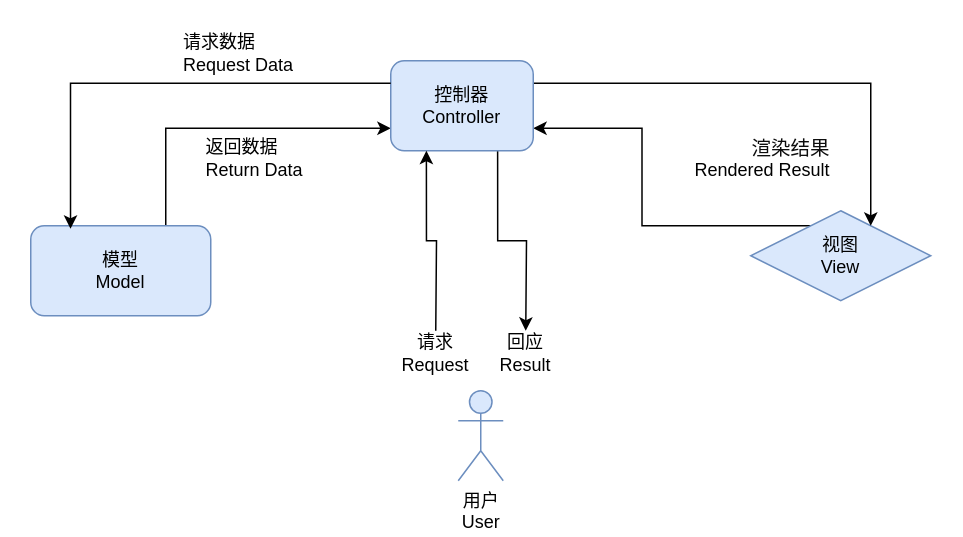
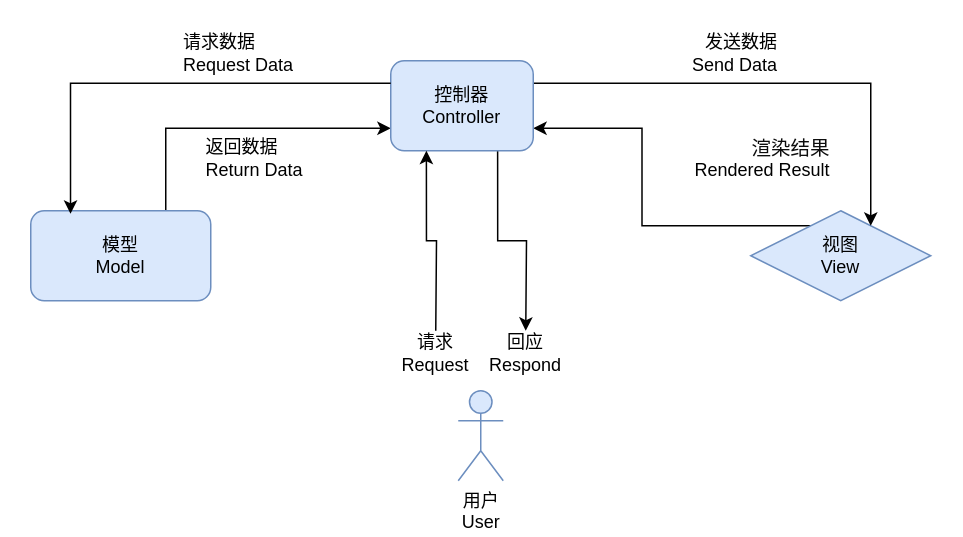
node "发送数据 Send Data": added
node "模型 Model": moved (121, 271) -> (121, 256)
node "回应 Result": label "回应 Result" -> "回应 Respond"
